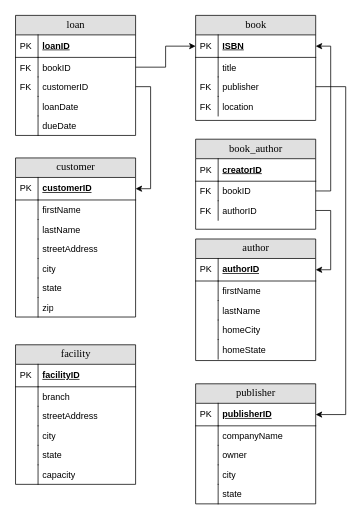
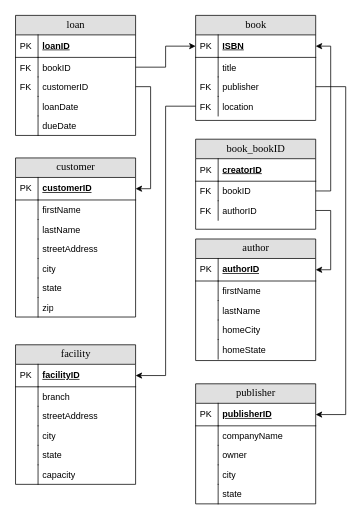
node "book_author": label "book_author" -> "book_bookID"
edge "location" -> "facilityID": added
